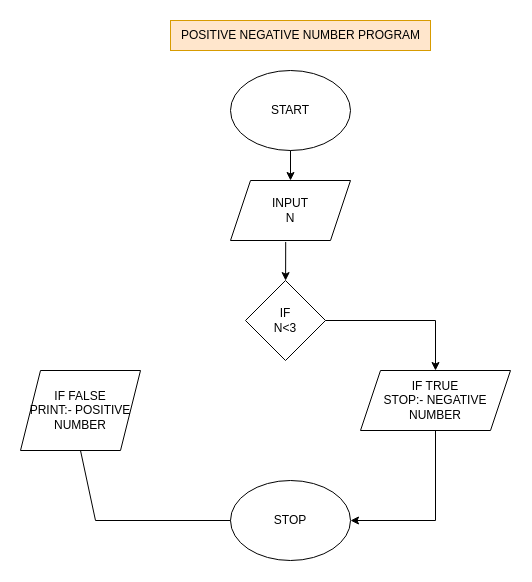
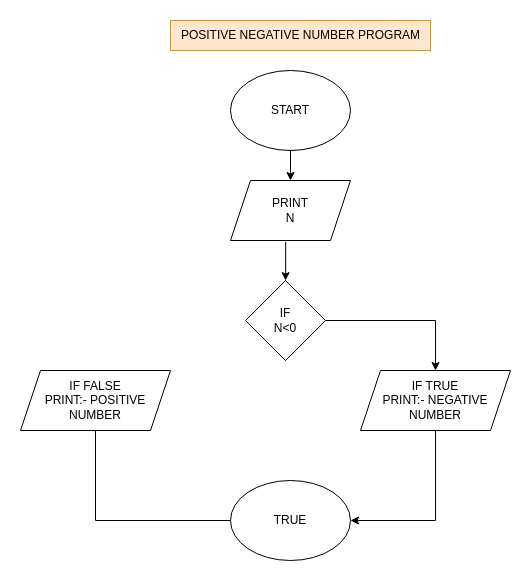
node "INPUT N": label "INPUT N" -> "PRINT N"
node "IF N<3": label "IF N<3" -> "IF N<0"
node "IF TRUE STOP:- NEGATIVE NUMBER": label "IF TRUE STOP:- NEGATIVE NUMBER" -> "IF TRUE PRINT:- NEGATIVE NUMBER"
node "IF FALSE PRINT:- POSITIVE NUMBER": size 120x80 -> 150x60
node "STOP": label "STOP" -> "TRUE"
